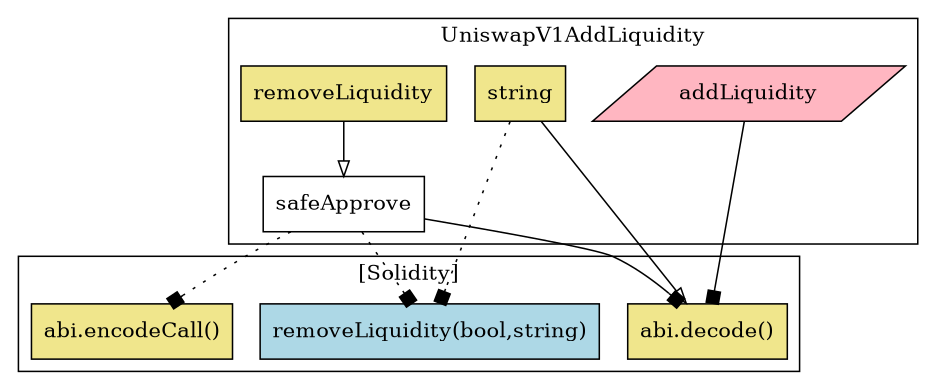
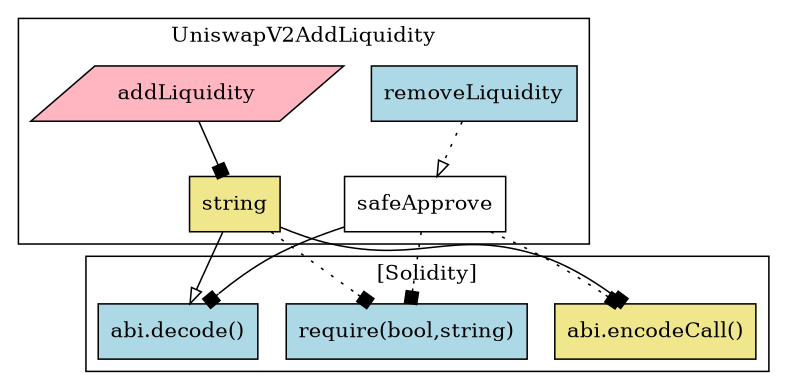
cluster "UniswapV1AddLiquidity": label "UniswapV1AddLiquidity" -> "UniswapV2AddLiquidity"
node "removeLiquidity": fillcolor khaki -> lightblue
edge "removeLiquidity" -> "safeApprove": style solid -> dotted
edge "addLiquidity" -> "abi.decode()": now "addLiquidity" -> "string"
edge "string" -> "abi.encodeCall()": added
node "removeLiquidity(bool,string)": label "removeLiquidity(bool,string)" -> "require(bool,string)"
node "abi.decode()": fillcolor khaki -> lightblue
